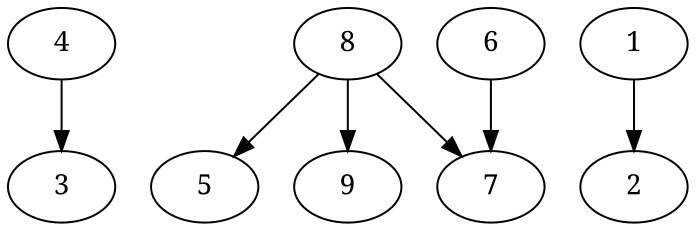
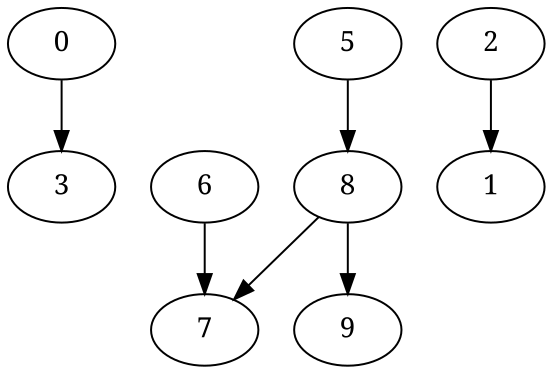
node "4": label "4" -> "0"
edge "1" -> "2": reversed
edge "8" -> "5": reversed
